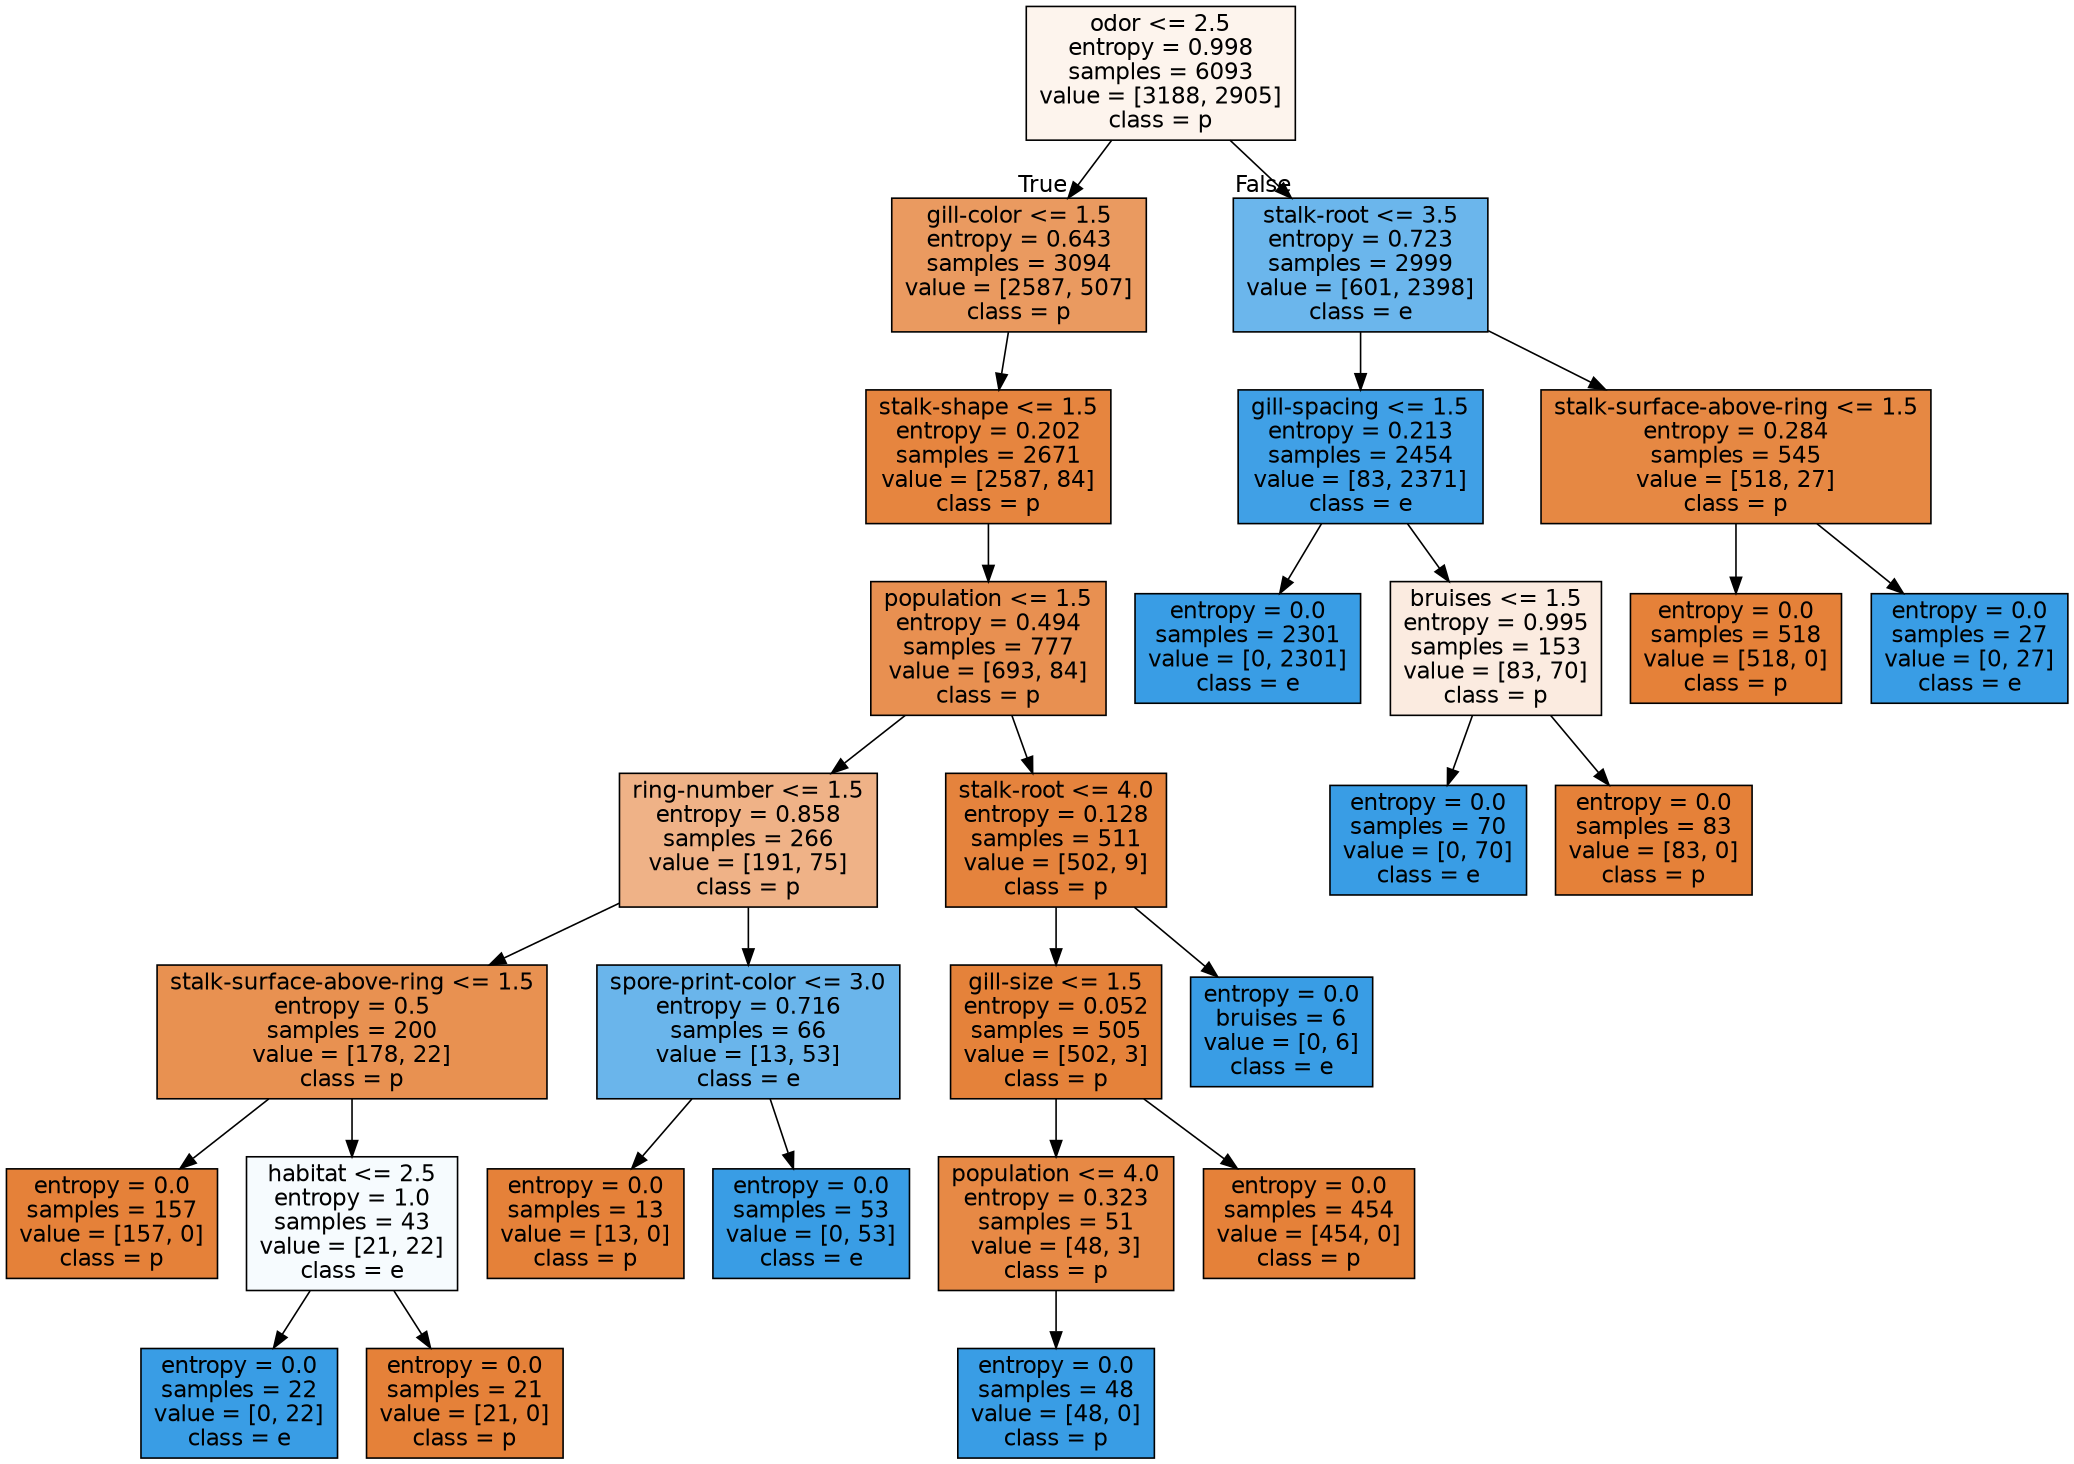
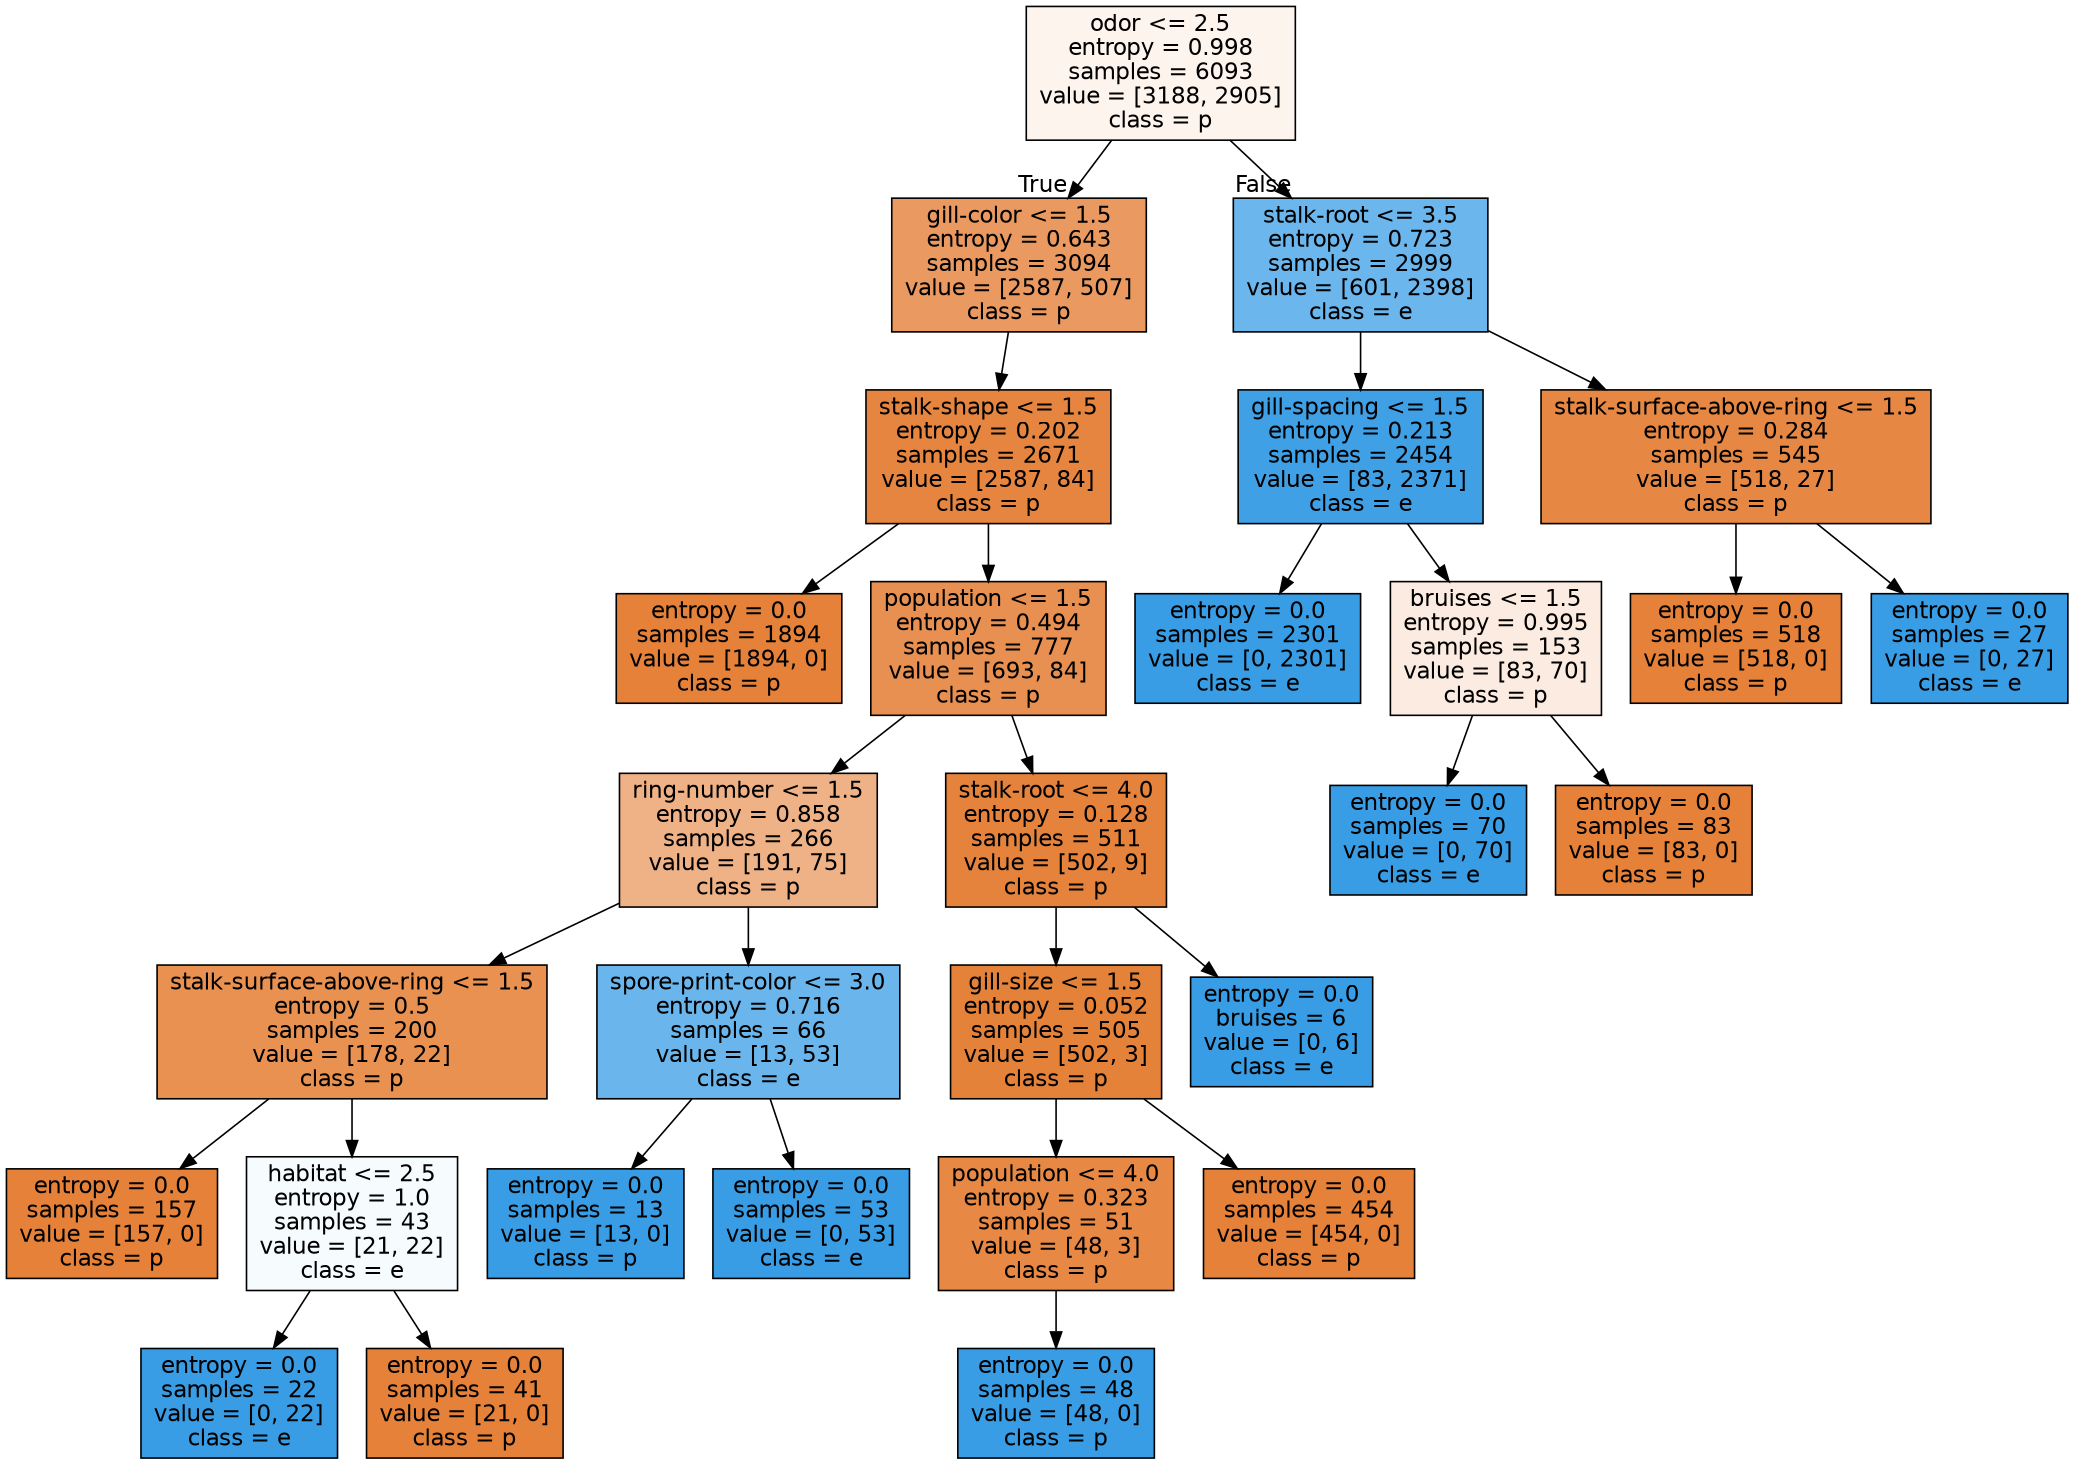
node "entropy = 0.0 samples = 1894 value = [1894, 0] class = p": added
node "entropy = 0.0 samples = 13 value = [13, 0] class = p": fillcolor #e58139 -> #399de5
node "entropy = 0.0 samples = 21 value = [21, 0] class = p": label "entropy = 0.0 samples = 21 value = [21, 0] class = p" -> "entropy = 0.0 samples = 41 value = [21, 0] class = p"
